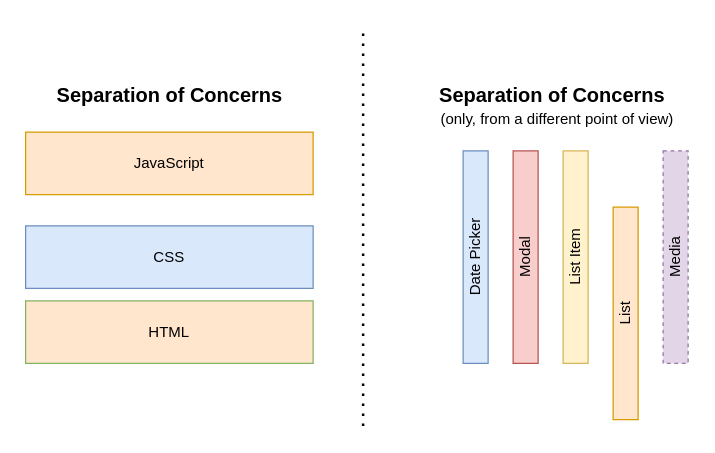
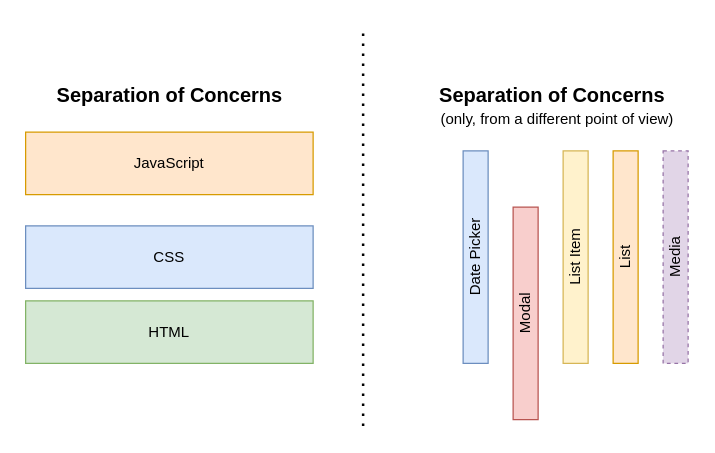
node "Modal": moved (526, 257) -> (526, 313)
node "List": moved (626, 313) -> (626, 257)
node "HTML": fillcolor #ffe6cc -> #d5e8d4
